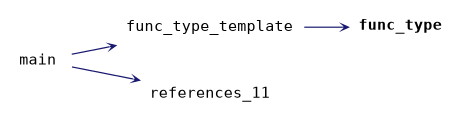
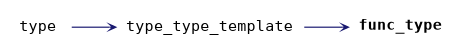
node "func_type_template": label "func_type_template" -> "type_type_template"
node "main": label "main" -> "type"
node "references_11": removed
